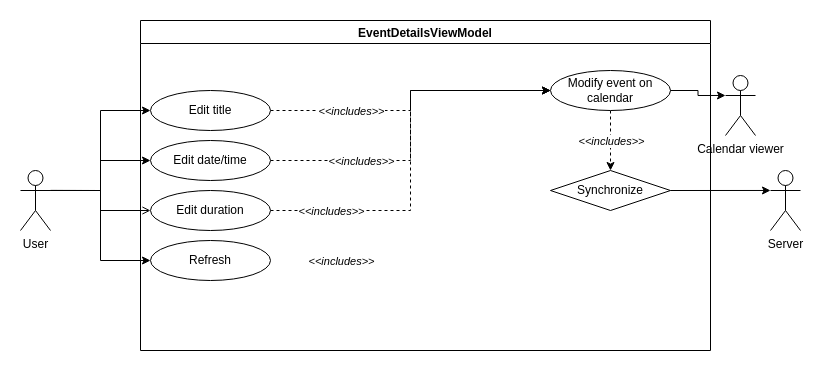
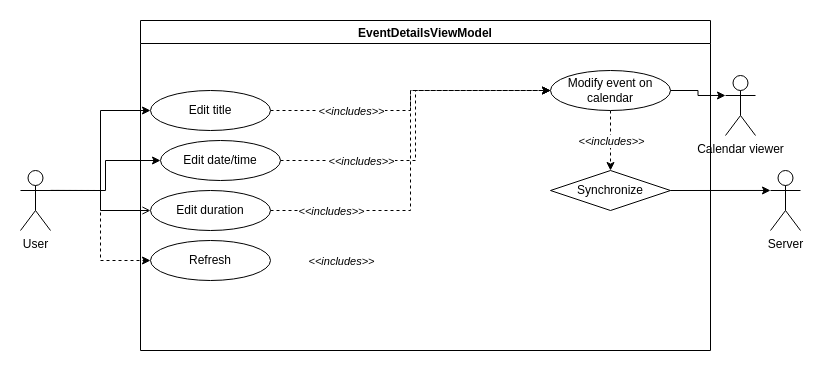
node "Edit date/time": moved (211, 161) -> (221, 161)
edge "User" -> "Refresh": style solid -> dashed
